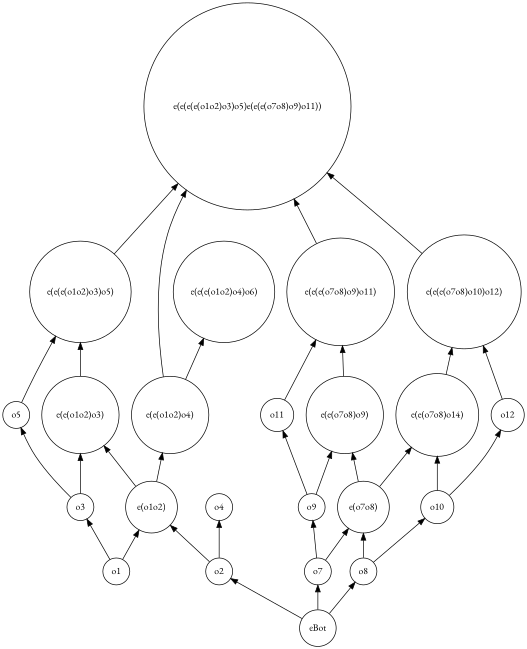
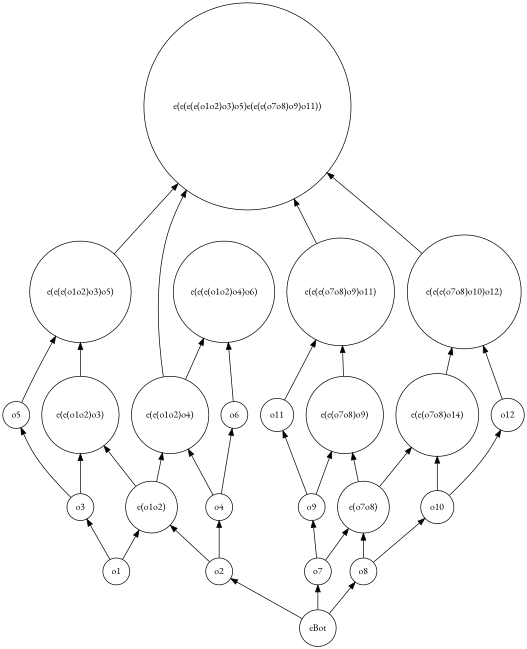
node "o6": added
edge "o4" -> "e(e(o1o2)o4)": added
